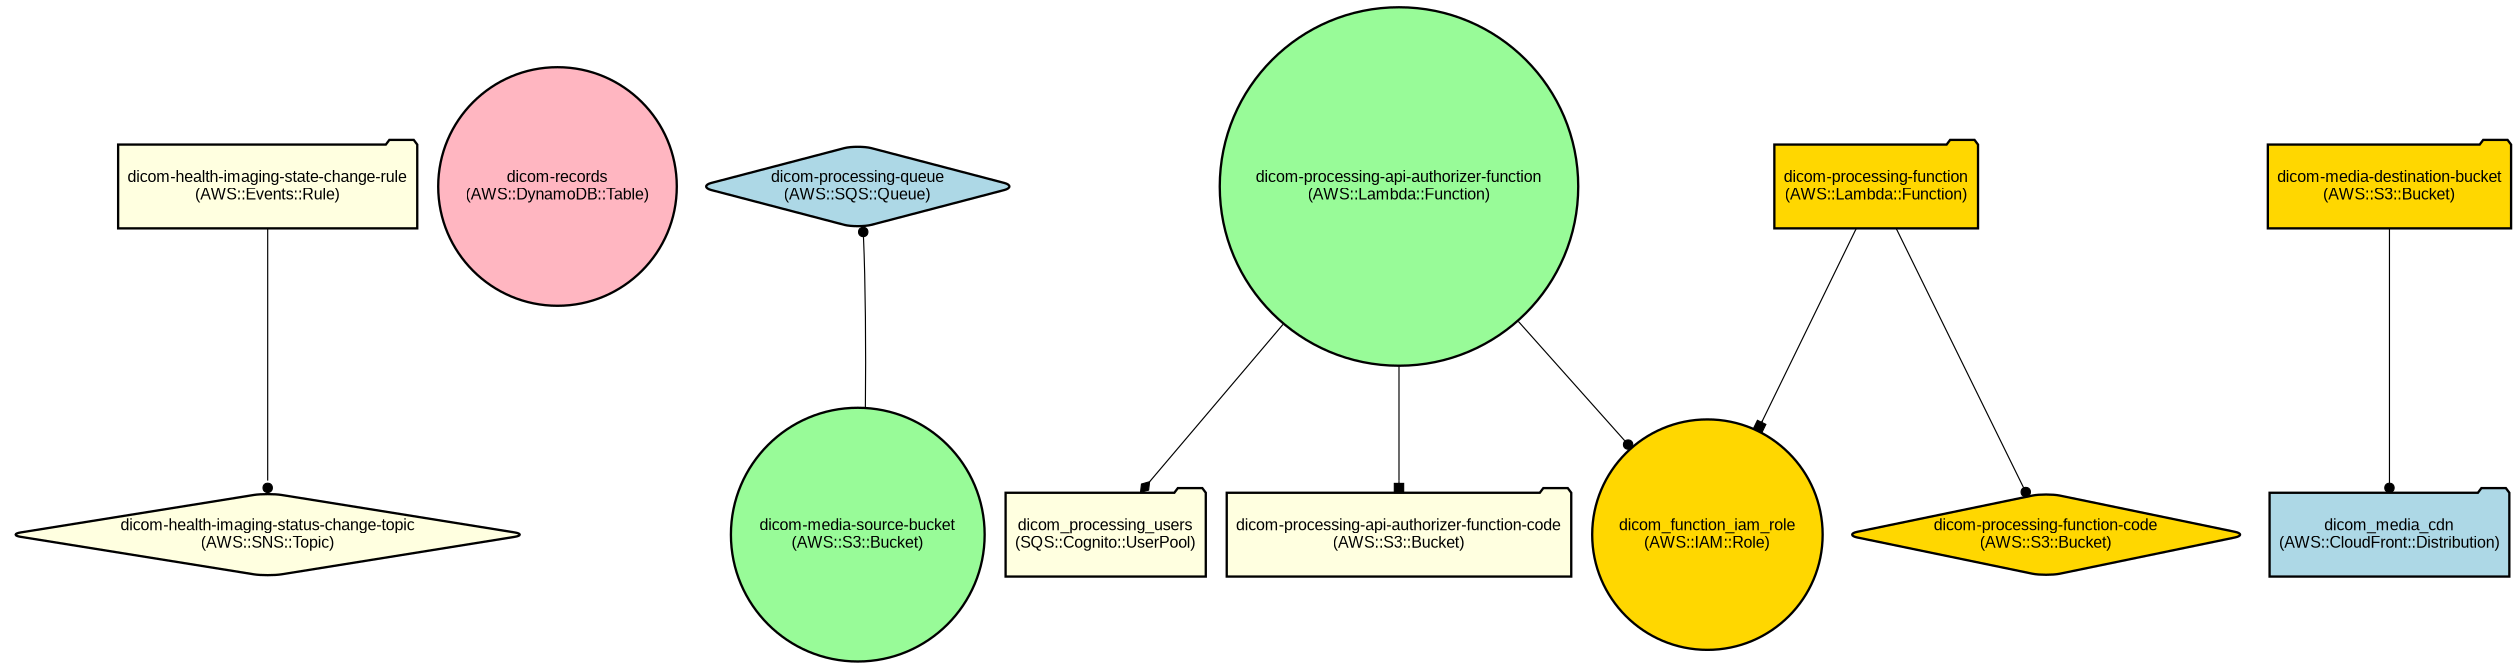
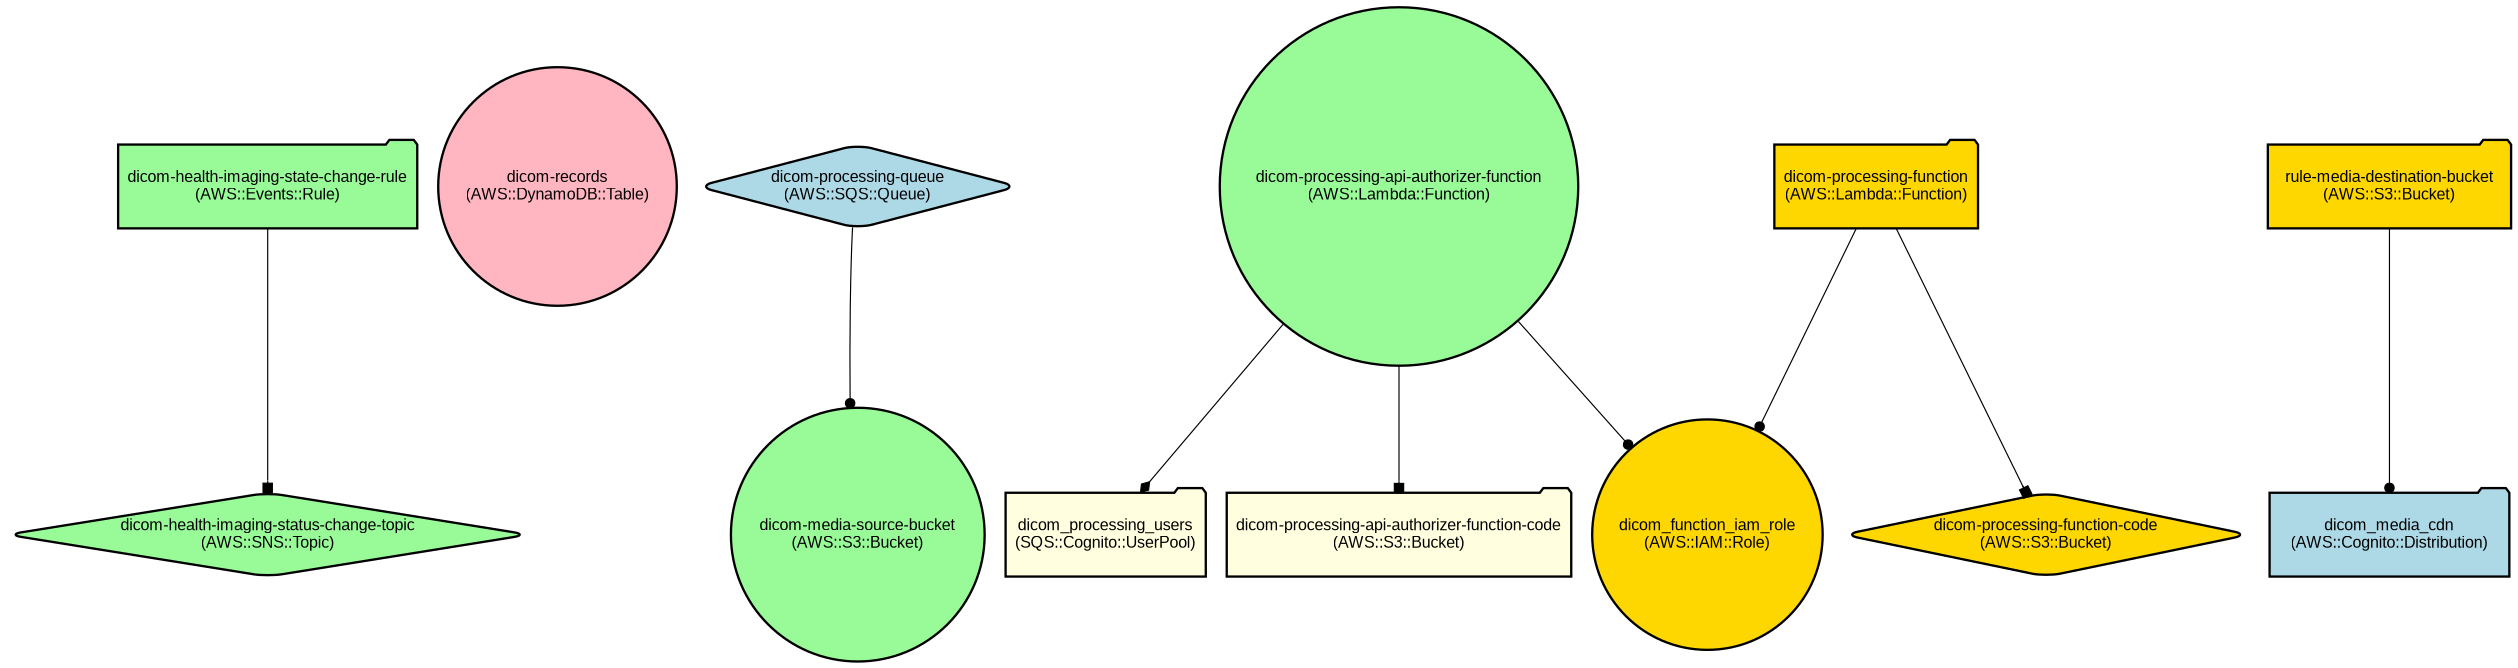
node "dicom-health-imaging-state-change-rule (AWS::Events::Rule)": fillcolor lightyellow -> palegreen
node "dicom-media-destination-bucket (AWS::S3::Bucket)": label "dicom-media-destination-bucket (AWS::S3::Bucket)" -> "rule-media-destination-bucket (AWS::S3::Bucket)"
edge "dicom-media-source-bucket (AWS::S3::Bucket)" -> "dicom-processing-queue (AWS::SQS::Queue)": reversed
edge "dicom-processing-function (AWS::Lambda::Function)" -> "dicom_function_iam_role (AWS::IAM::Role)": arrowhead box -> dot
edge "dicom-health-imaging-state-change-rule (AWS::Events::Rule)" -> "dicom-health-imaging-status-change-topic (AWS::SNS::Topic)": arrowhead dot -> box
edge "dicom-processing-function (AWS::Lambda::Function)" -> "dicom-processing-function-code (AWS::S3::Bucket)": arrowhead dot -> box
node "dicom-health-imaging-status-change-topic (AWS::SNS::Topic)": fillcolor lightyellow -> palegreen
node "dicom_media_cdn (AWS::CloudFront::Distribution)": label "dicom_media_cdn (AWS::CloudFront::Distribution)" -> "dicom_media_cdn (AWS::Cognito::Distribution)"
